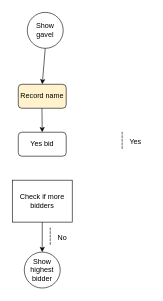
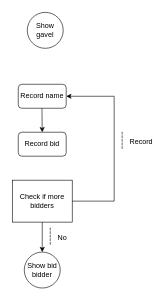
edge "Show gavel" -> "Record name": removed
node "Record name": fillcolor #fff2cc -> #ffffff
edge "Check if more bidders" -> "Record name": added
node "Yes": label "Yes" -> "Record"
node "Yes bid": label "Yes bid" -> "Record bid"
node "Show highest bidder": label "Show highest bidder" -> "Show bid bidder"
